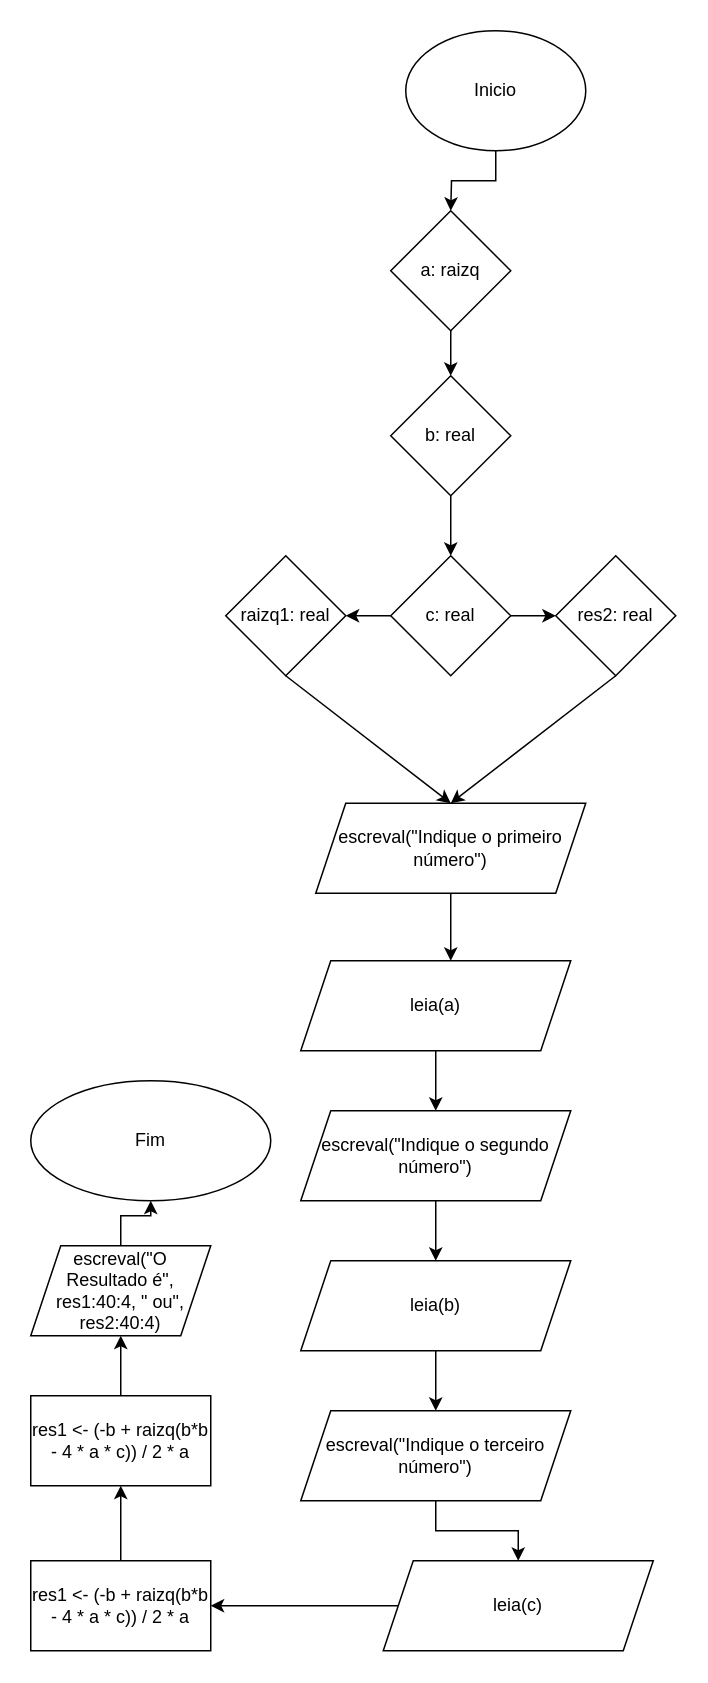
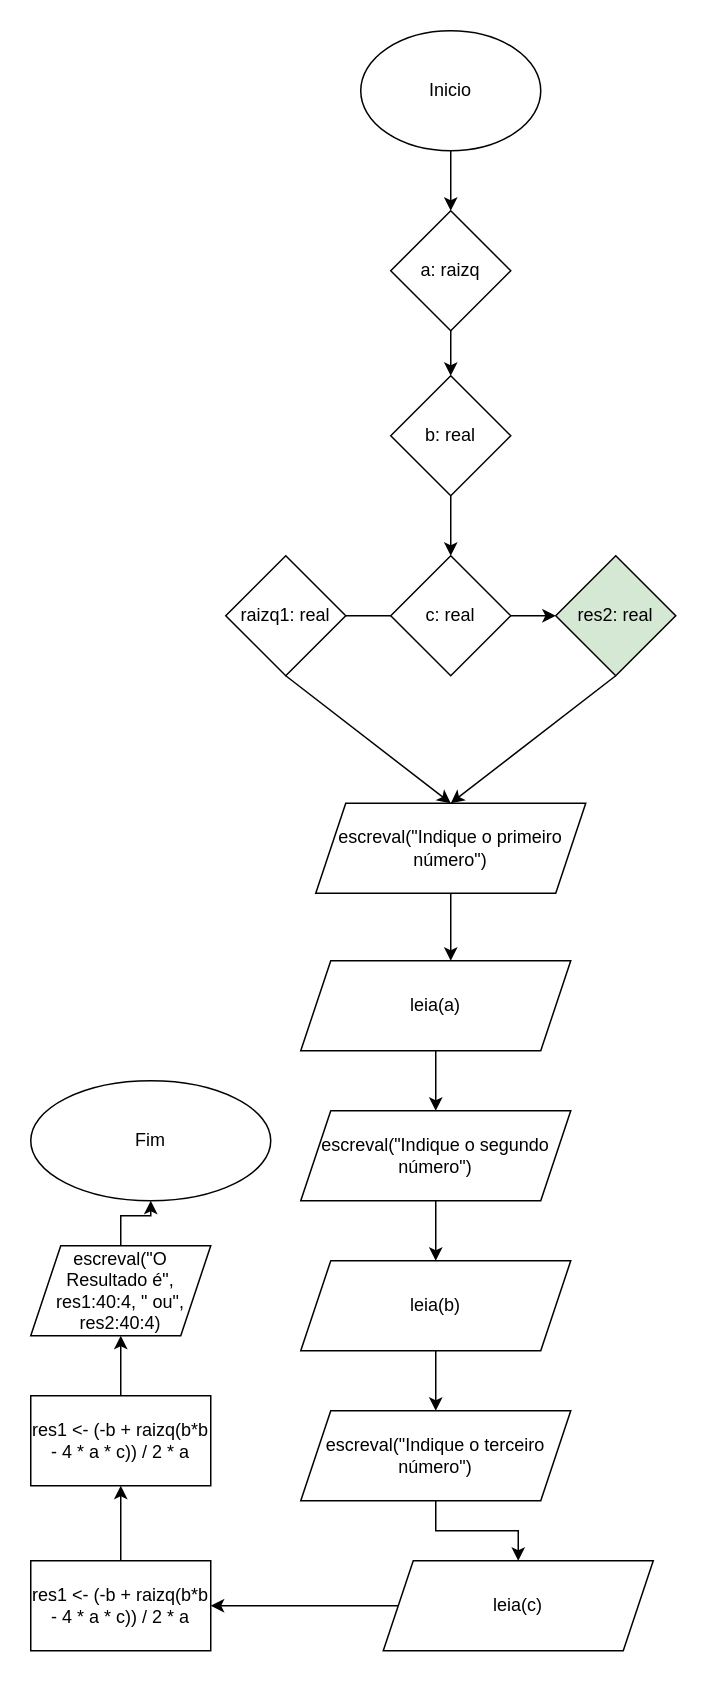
node "Inicio": moved (496, 91) -> (451, 91)
edge "c: real" -> "raizq1: real": arrowhead classic -> none
node "res2: real": fillcolor #ffffff -> #d5e8d4
